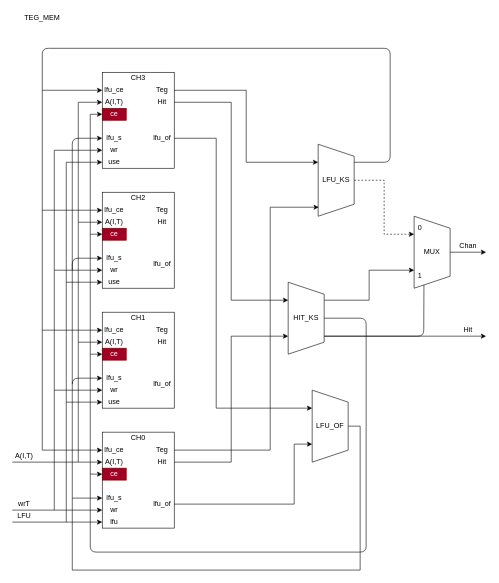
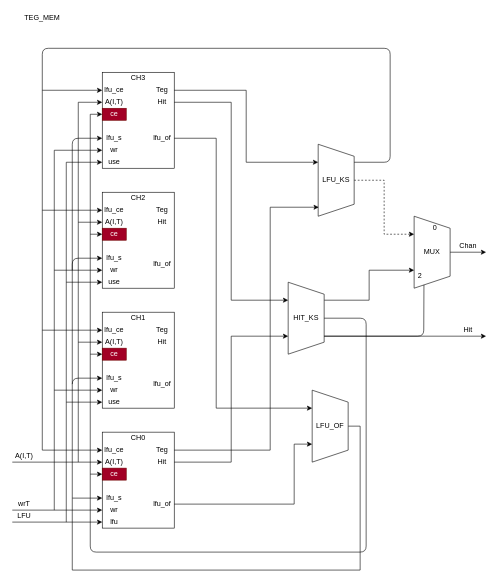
node "0": moved (420, 228) -> (435, 228)
node "1": label "1" -> "2"
